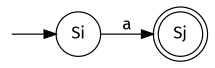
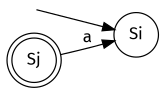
edge "Si" -> "Sj": reversed
